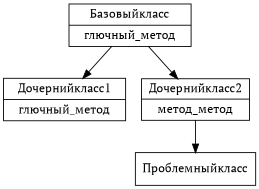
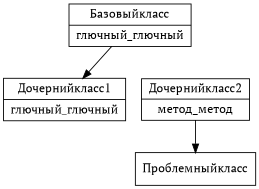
node "Базовыйкласс": text "глючный_метод" -> "глючный_глючный"
edge "Базовыйкласс" -> "Дочернийкласс2": removed
node "Дочернийкласс1": text "глючный_метод" -> "глючный_глючный"
